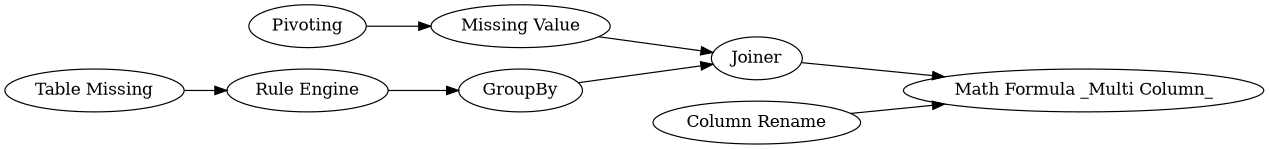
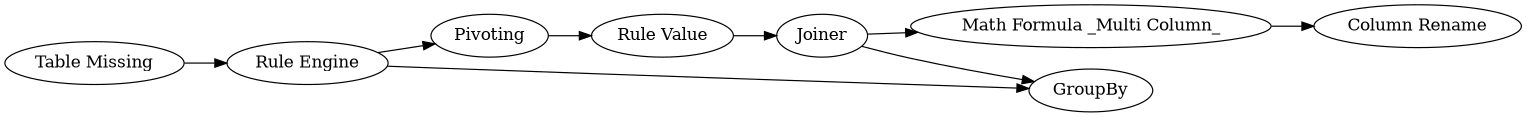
node "Missing Value": label "Missing Value" -> "Rule Value"
edge "Rule Engine" -> "Pivoting": added
edge "GroupBy" -> "Joiner": reversed
edge "Column Rename" -> "Math Formula _Multi Column_": reversed
